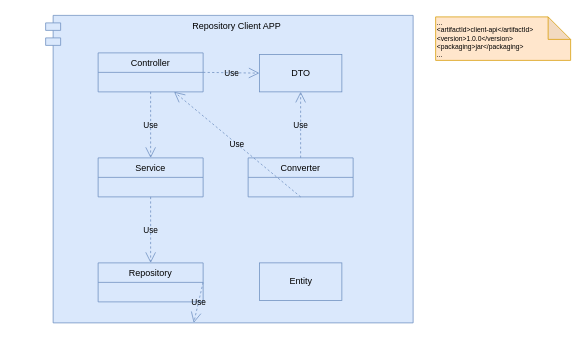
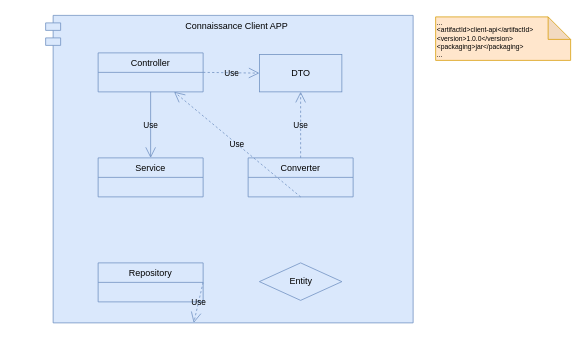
node "Repository Client APP": label "Repository Client APP" -> "Connaissance Client APP"
edge "Controller" -> "Service": style dashed -> solid
edge "Service" -> "Repository": removed, label "Use"
node "Entity": shape rectangle -> diamond
